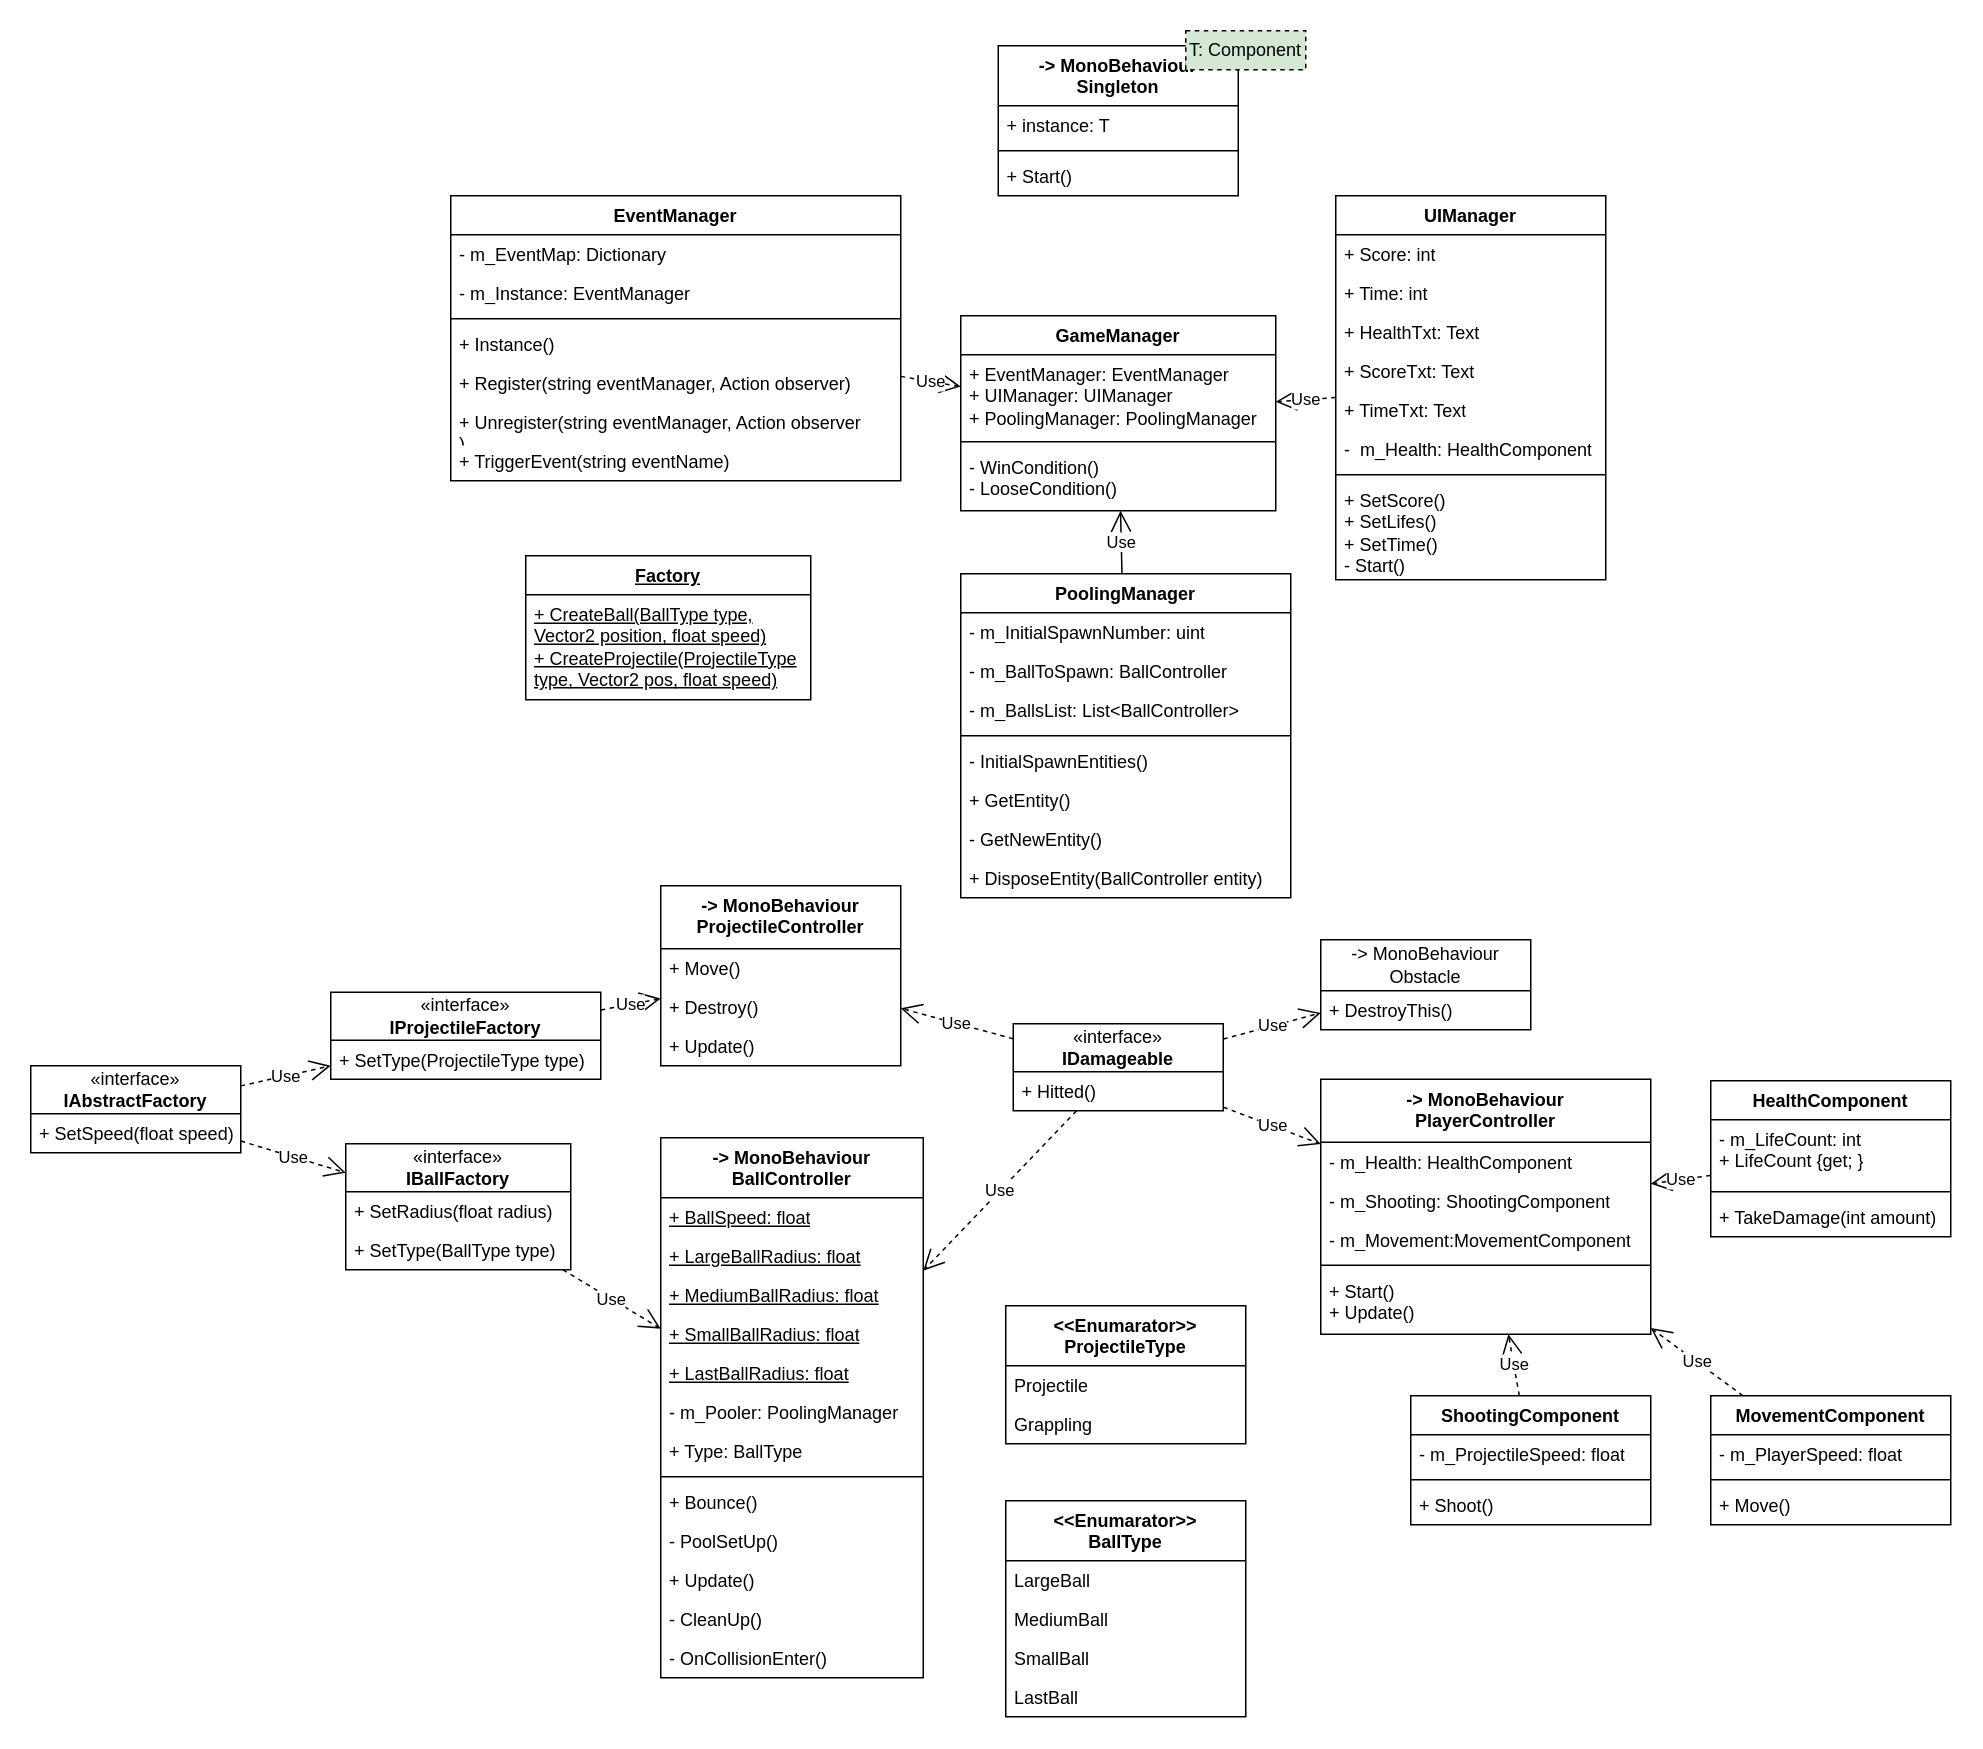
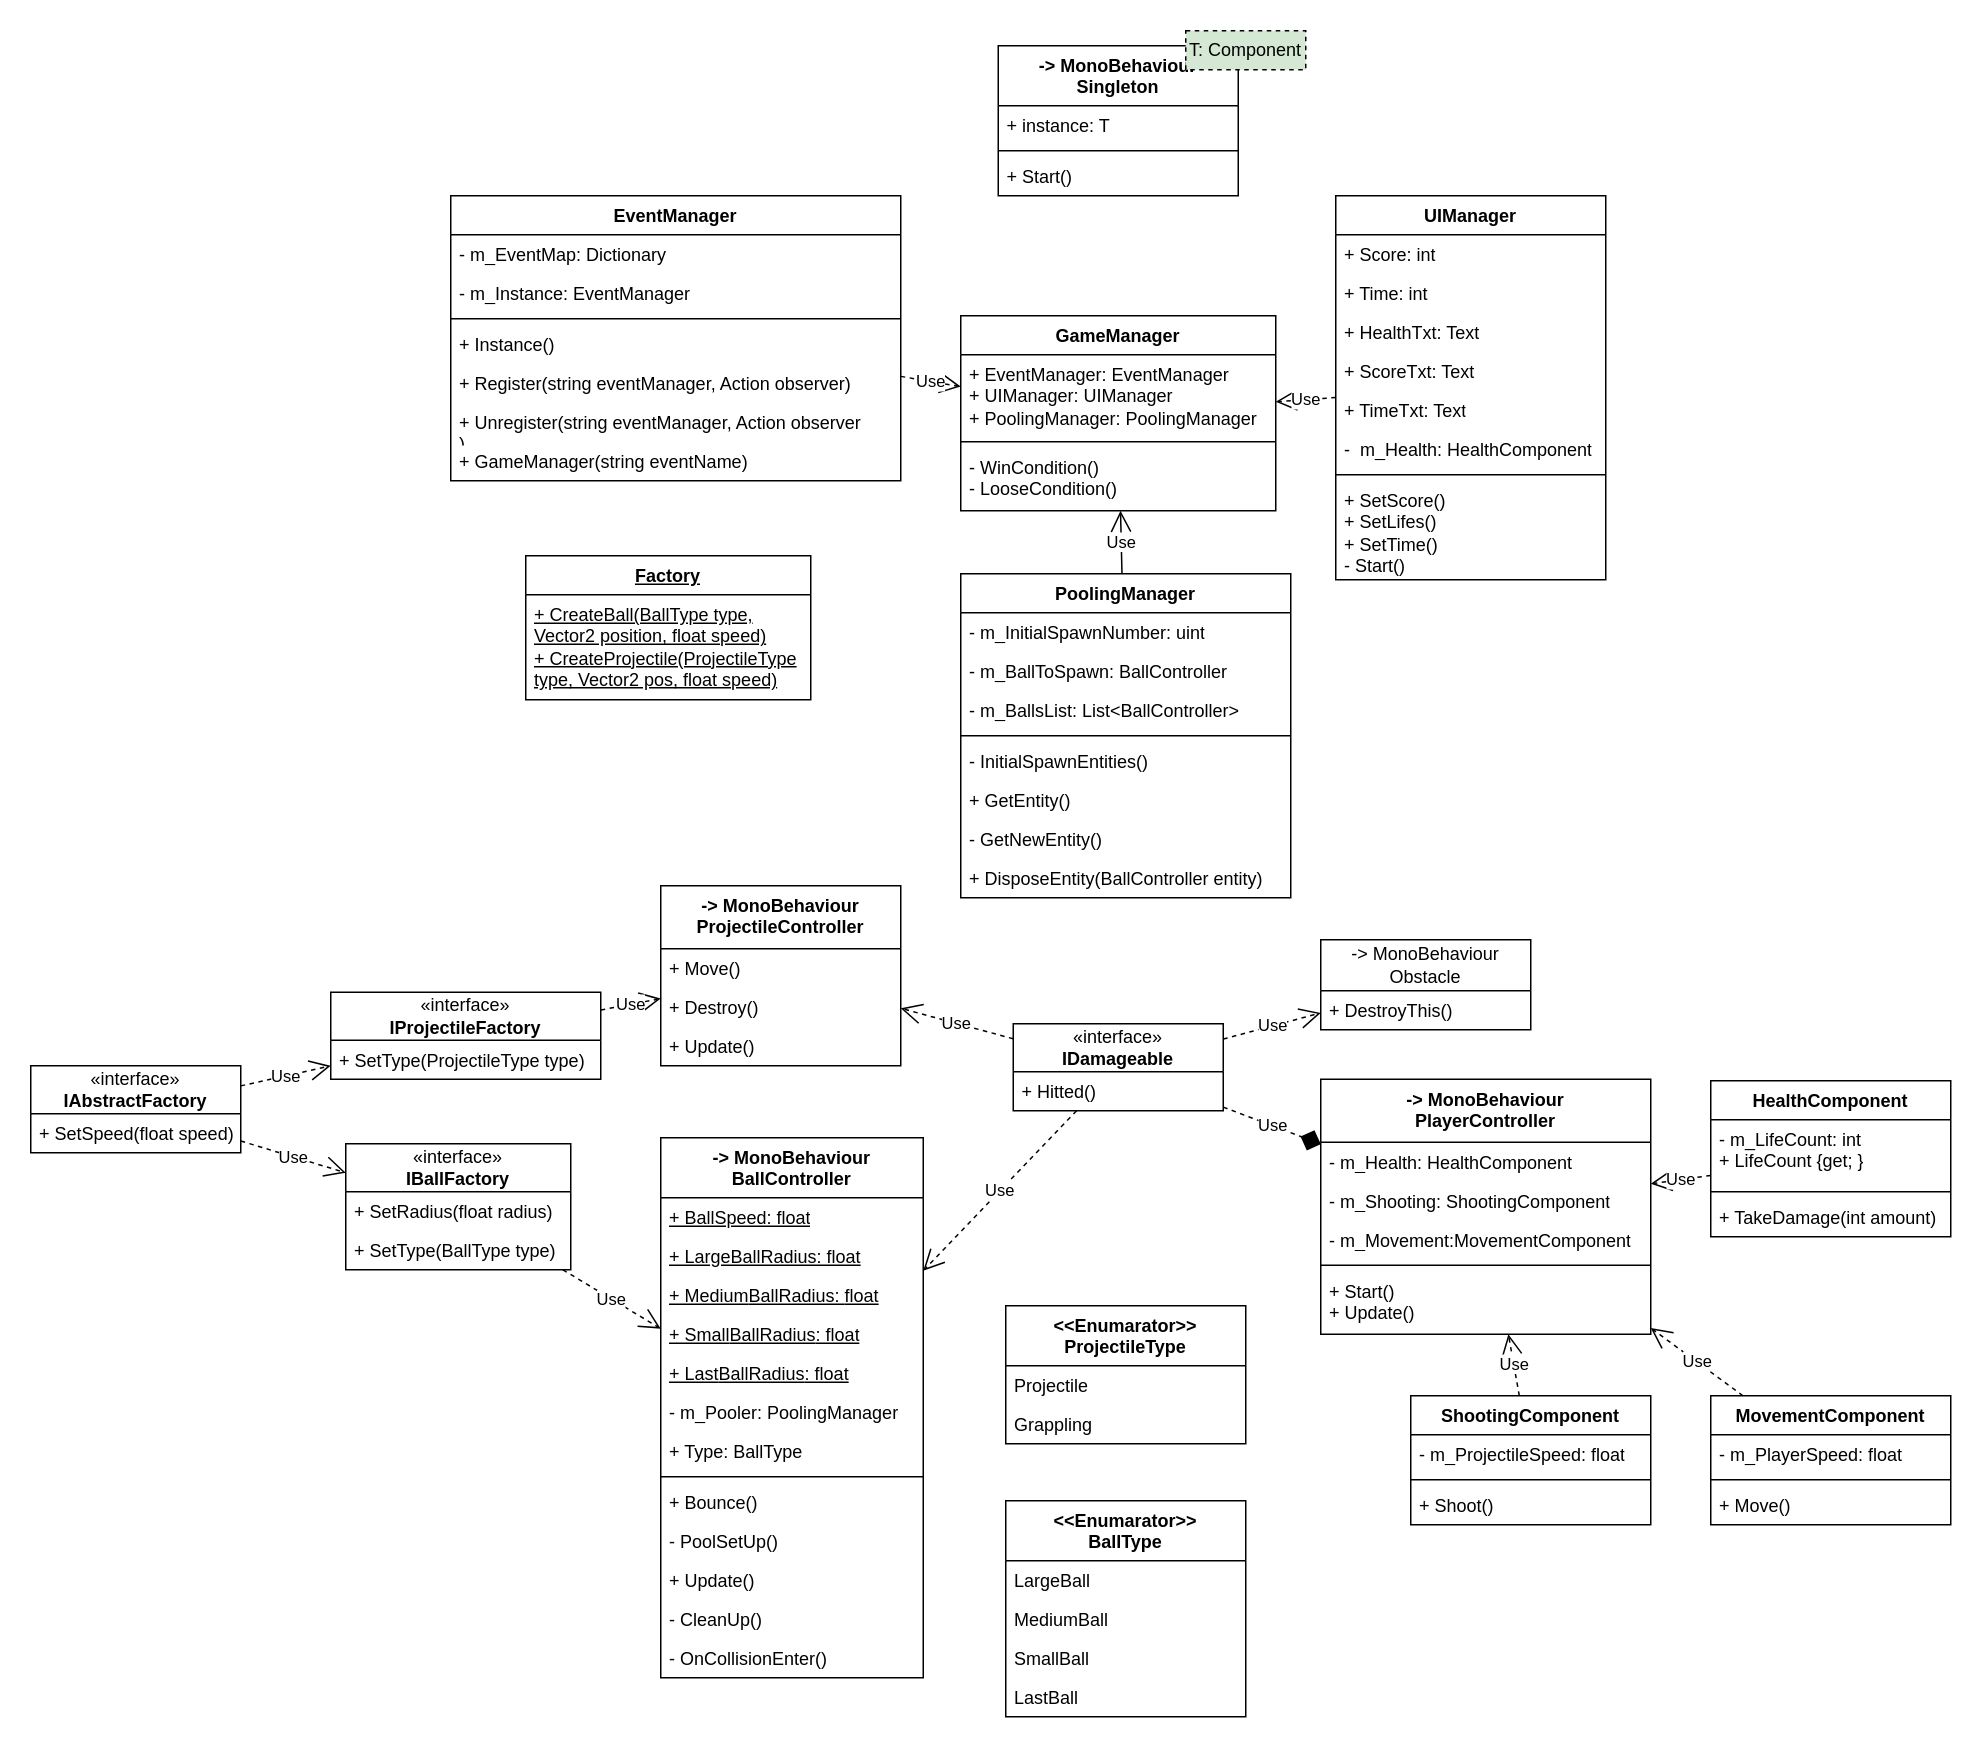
node "+ TriggerEvent(string eventName)": label "+ TriggerEvent(string eventName)" -> "+ GameManager(string eventName)"
edge "«interface» IDamageable" -> "-> MonoBehaviour PlayerController": arrowhead open -> diamond
